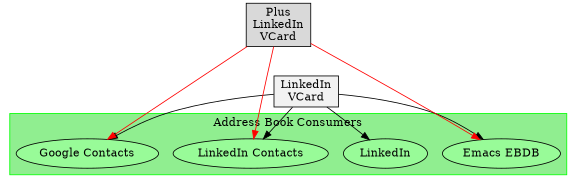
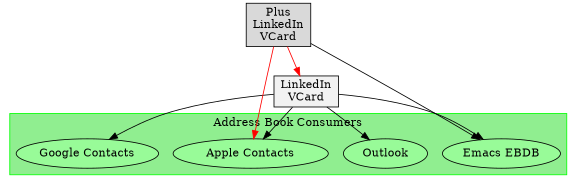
edge "Plus LinkedIn VCard" -> "Emacs EBDB": color red -> black
edge "Plus LinkedIn VCard" -> "Google Contacts": now "Plus LinkedIn VCard" -> "LinkedIn VCard"
node "LinkedIn Contacts": label "LinkedIn Contacts" -> "Apple Contacts"
node "LinkedIn": label "LinkedIn" -> "Outlook"
